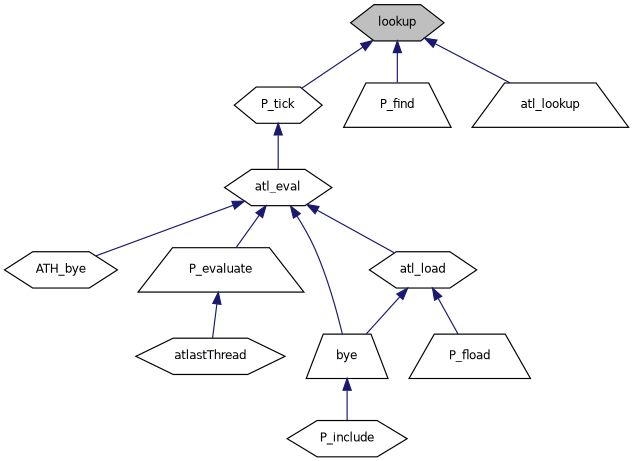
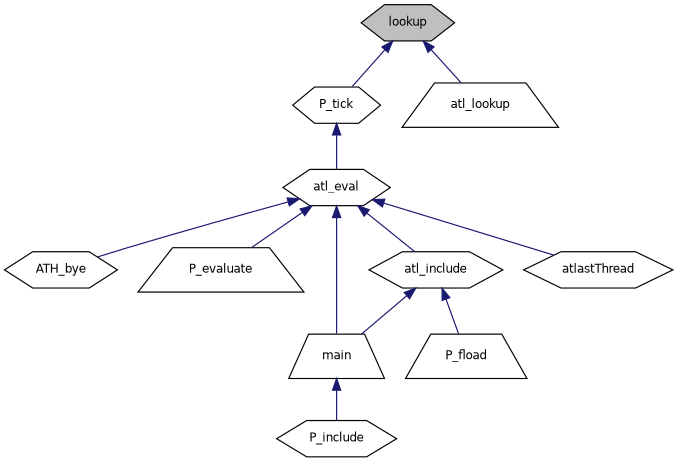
node "P_find": removed
node "atl_load": label "atl_load" -> "atl_include"
edge "atlastThread" -> "P_evaluate": now "atlastThread" -> "atl_eval"
node "bye": label "bye" -> "main"
